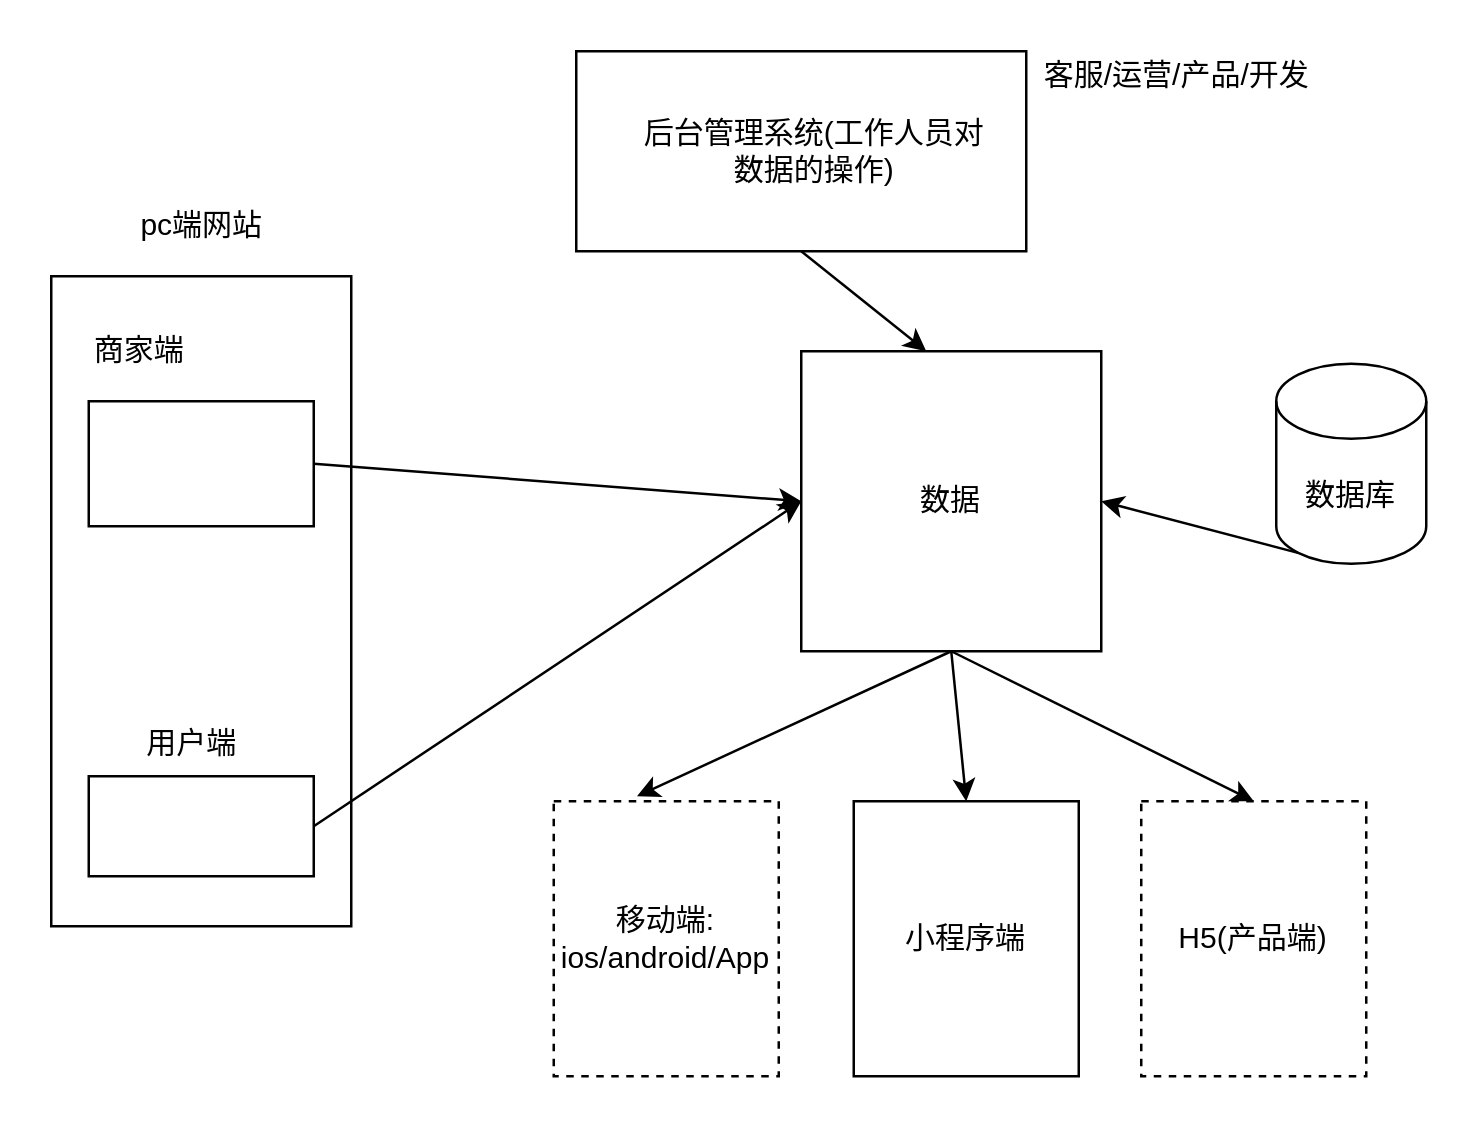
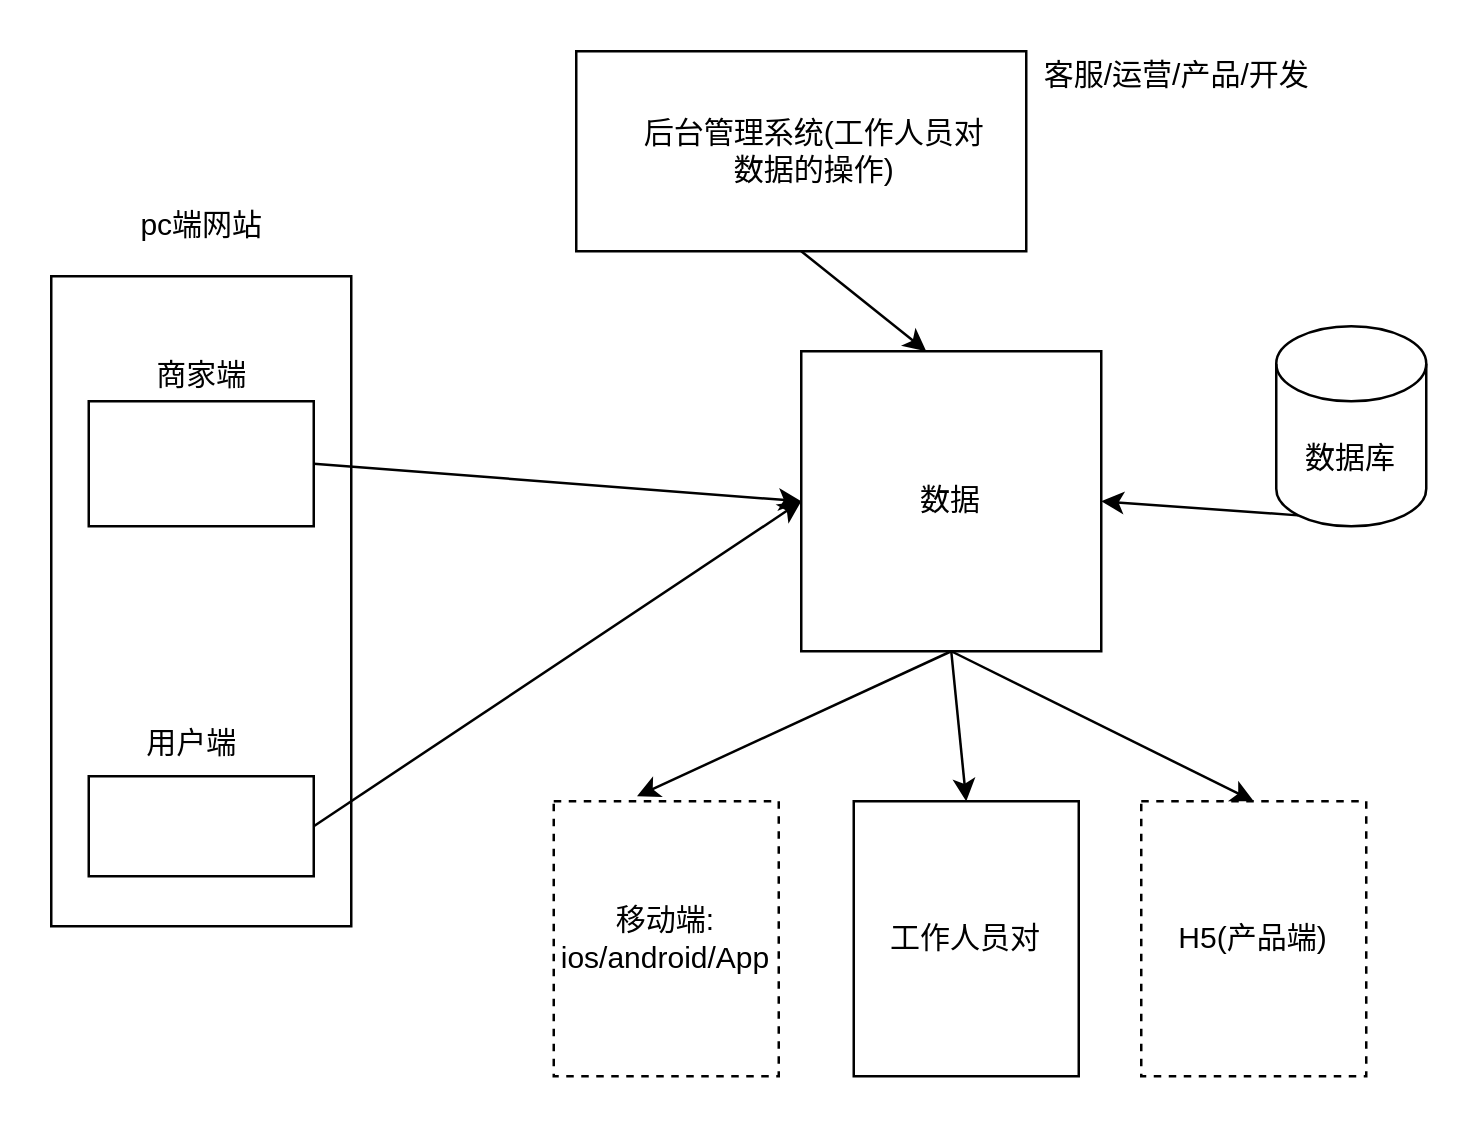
node "商家端": moved (139, 351) -> (201, 376)
node "数据库": moved (1351, 464) -> (1351, 426)
node "小程序端": label "小程序端" -> "工作人员对"
